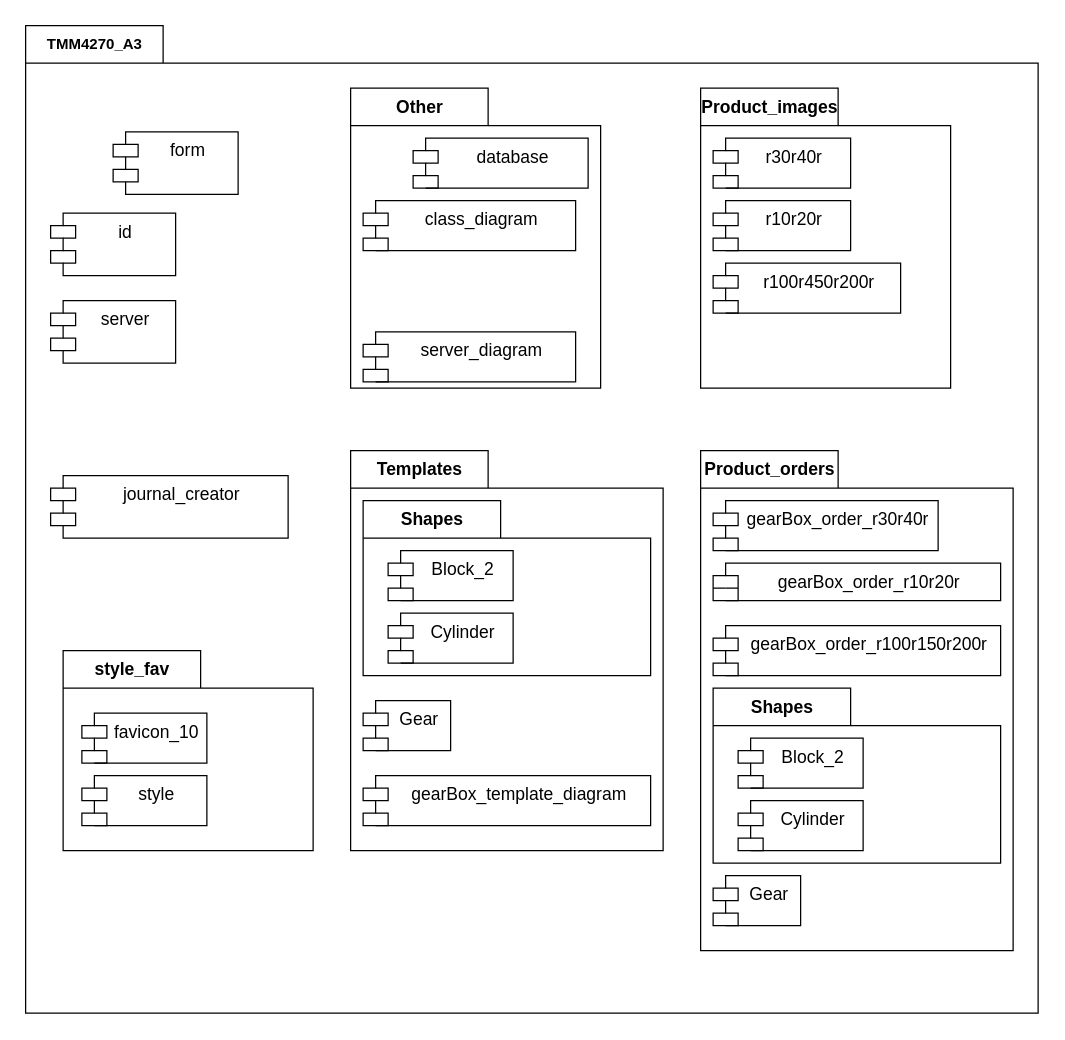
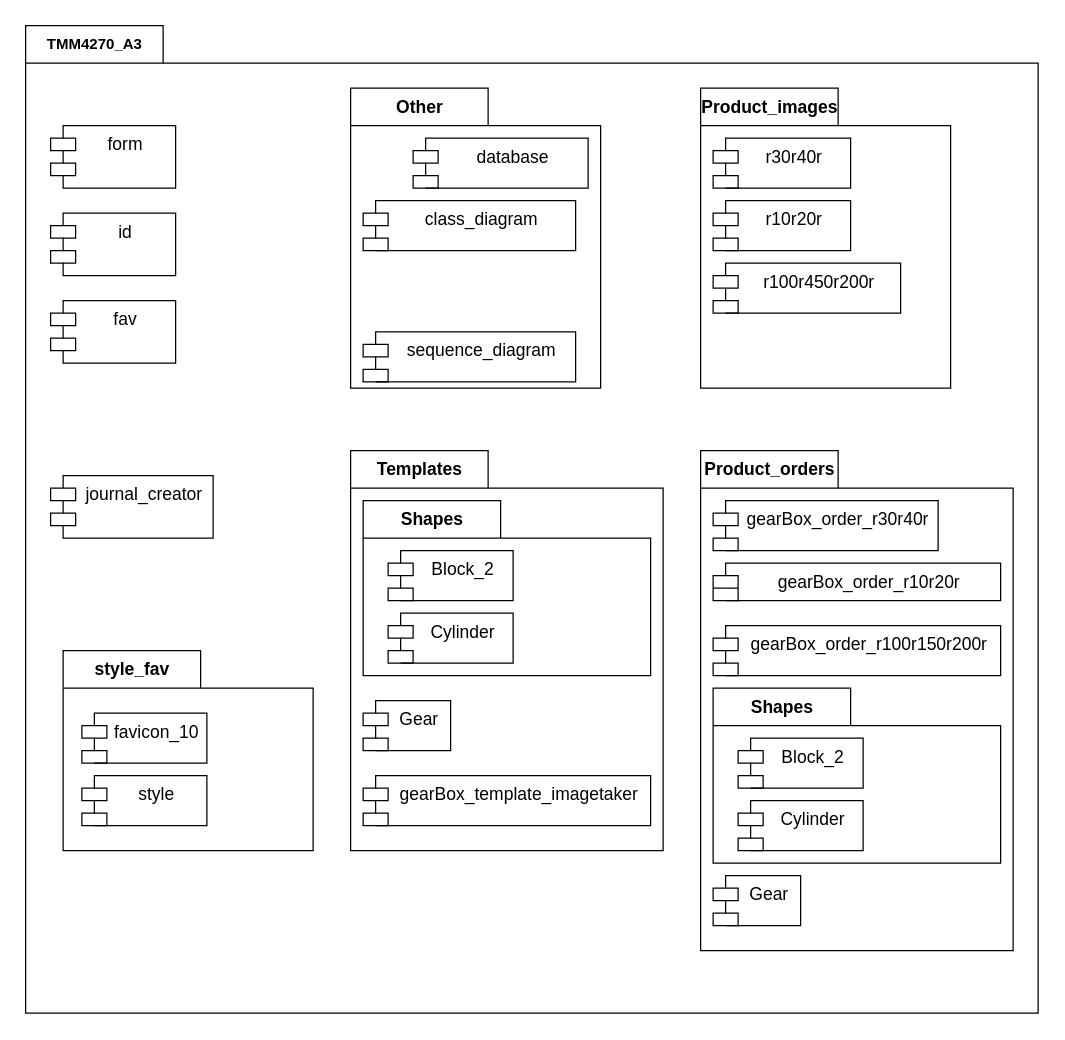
node "form": moved (176, 163) -> (113, 157)
node "server": label "server" -> "fav"
node "server_diagram": label "server_diagram" -> "sequence_diagram"
node "journal_creator": size 238x63 -> 163x63
node "gearBox_template_diagram": label "gearBox_template_diagram" -> "gearBox_template_imagetaker"
